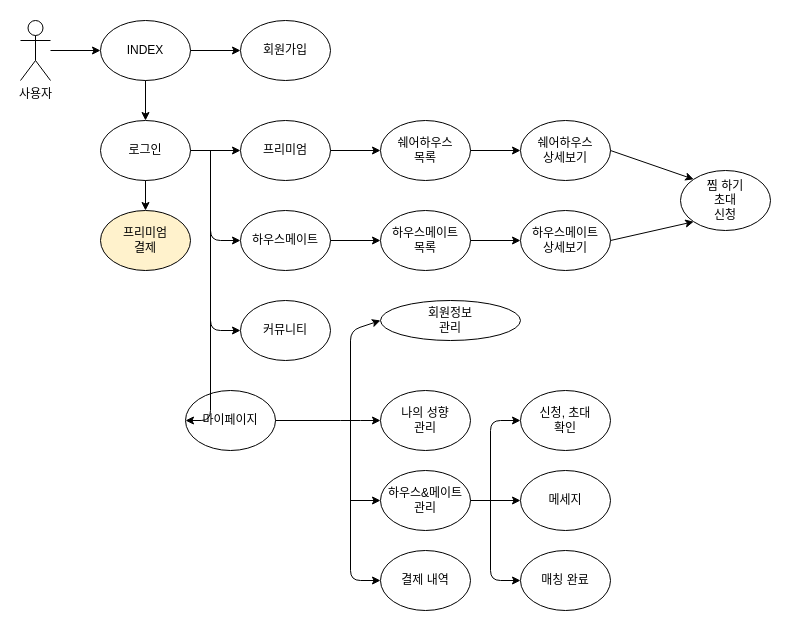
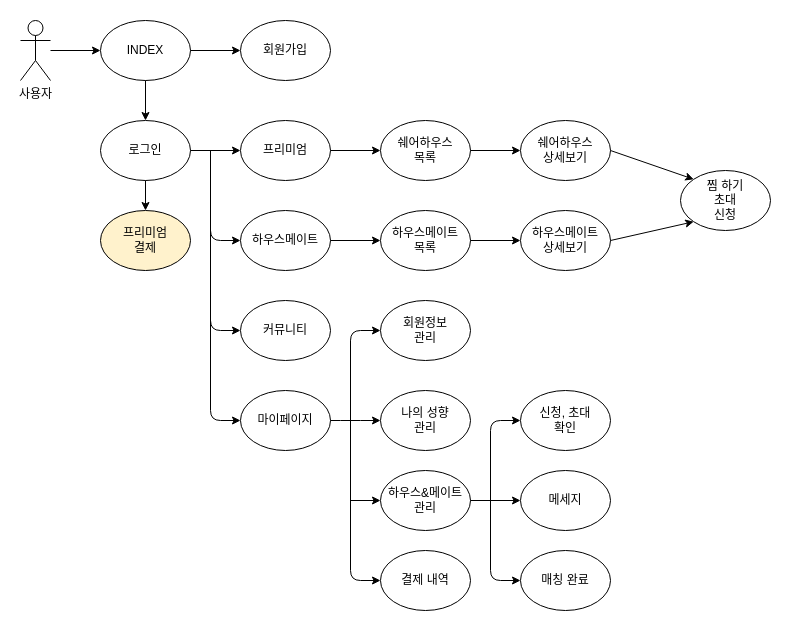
node "회원정보 관리": size 140x40 -> 90x60
node "마이페이지": moved (231, 421) -> (286, 421)
